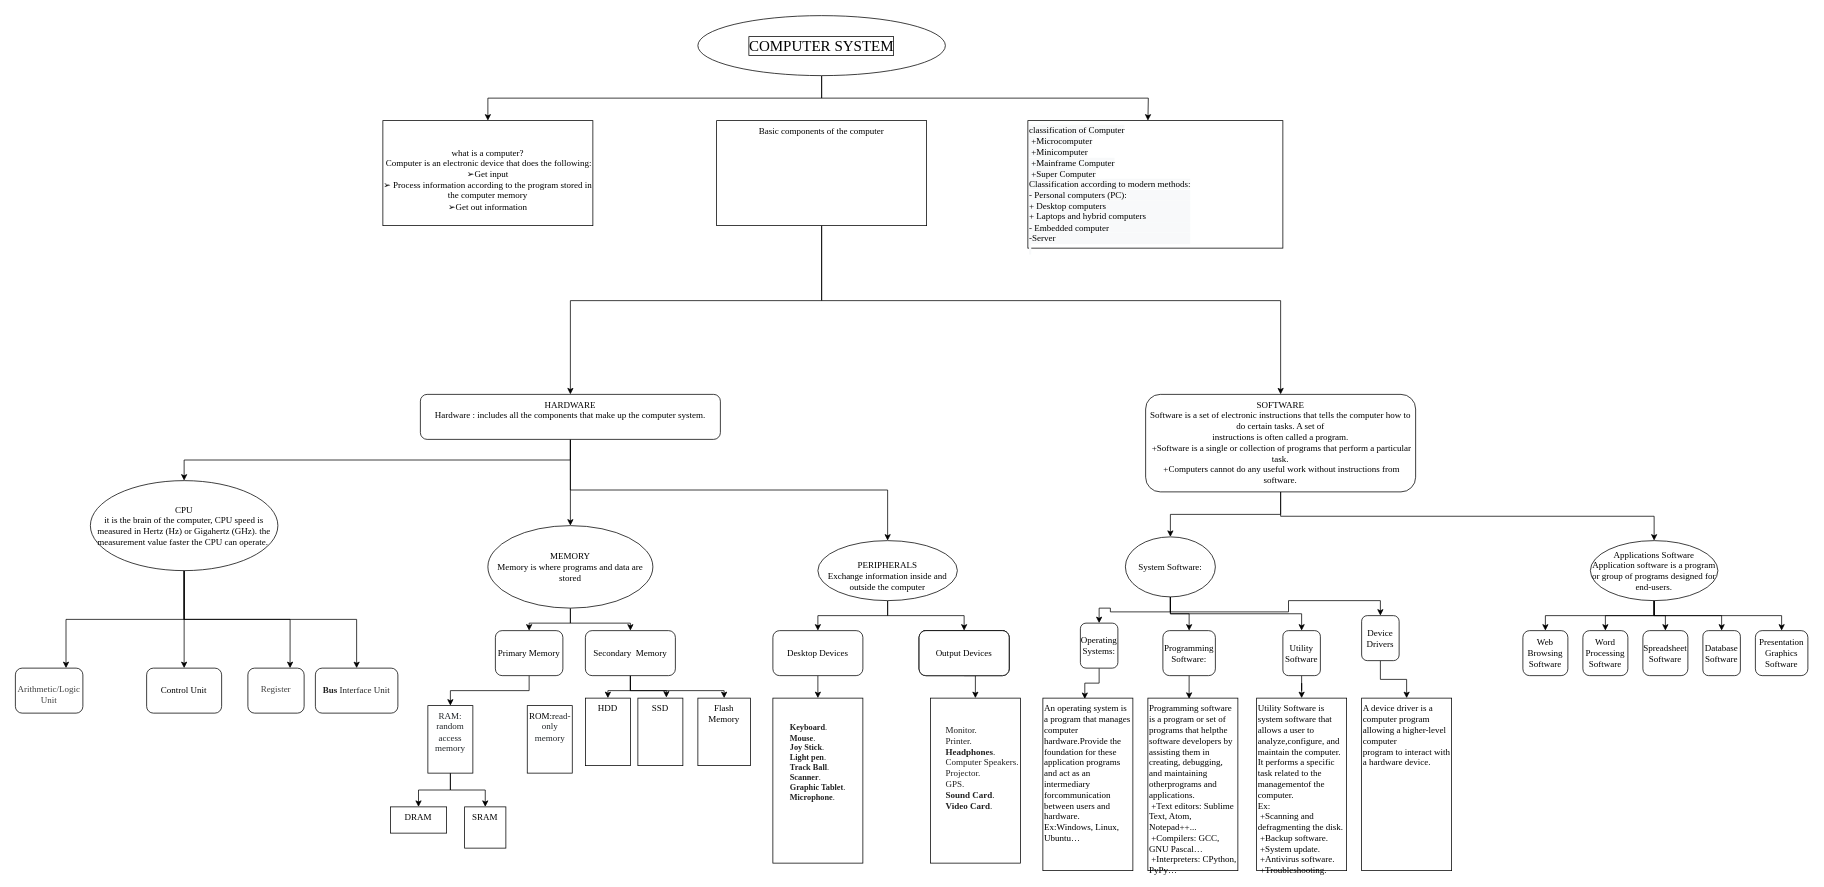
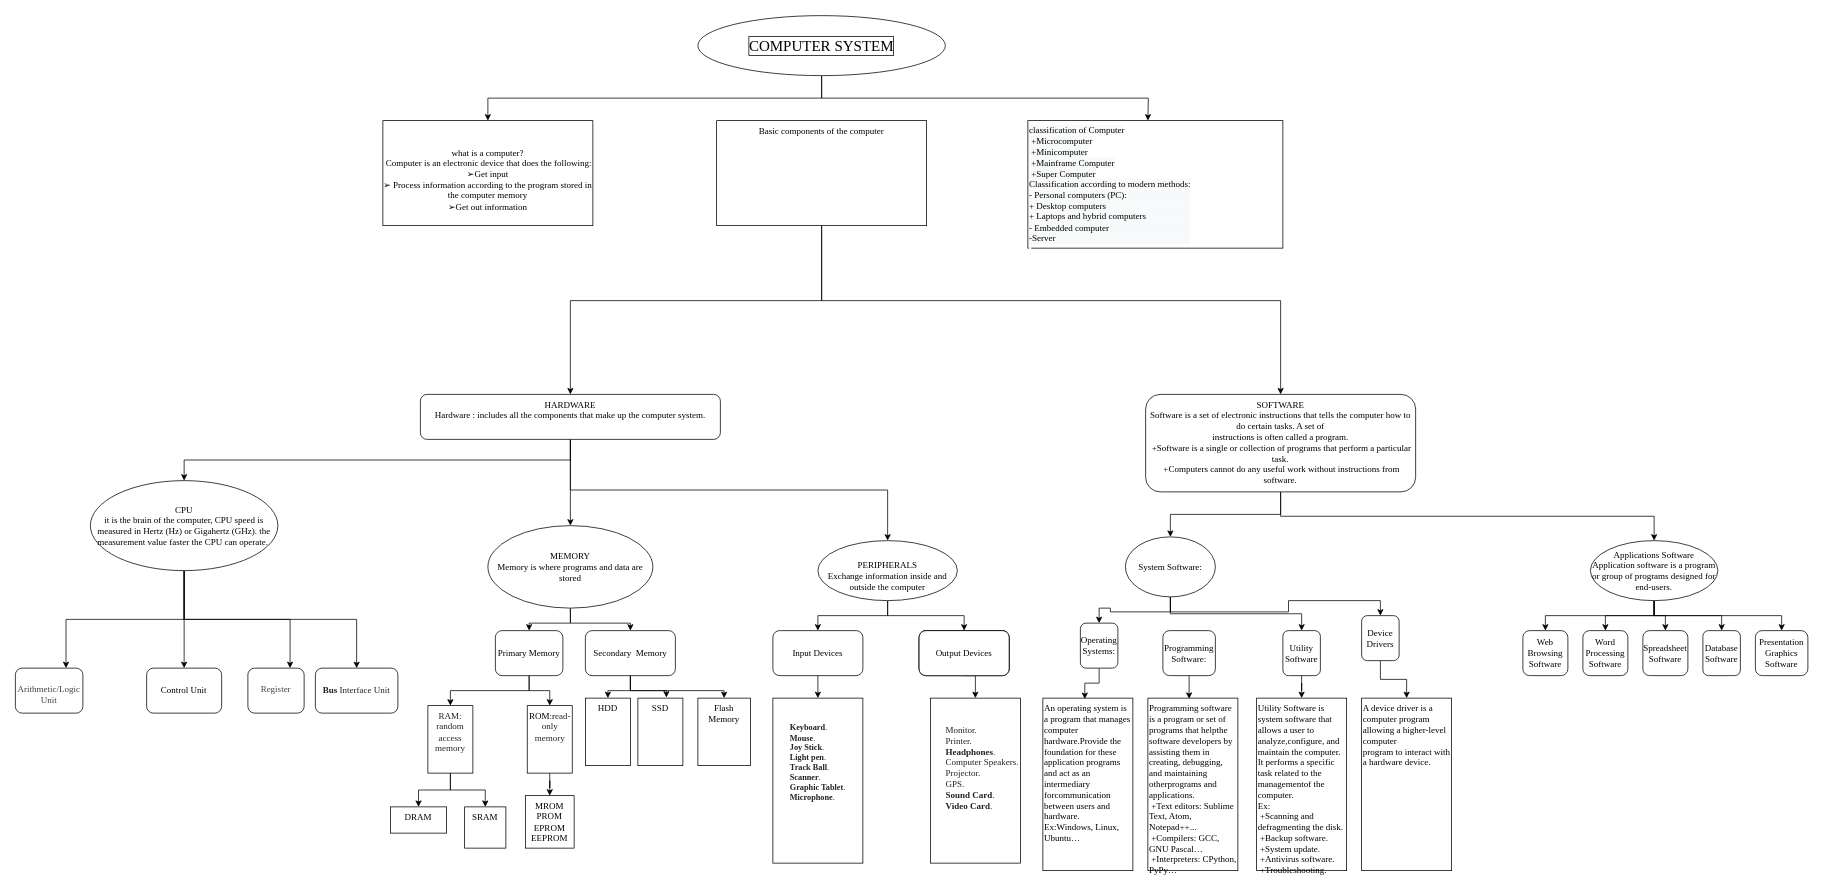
edge "System Software:" -> "Programming Software:": removed
node "Desktop Devices": label "Desktop Devices" -> "Input Devices"
edge "Primary Memory" -> "ROM:read-only memory": added
edge "ROM:read-only memory" -> "MROM PROM EPROM EEPROM": added
node "MROM PROM EPROM EEPROM": added
